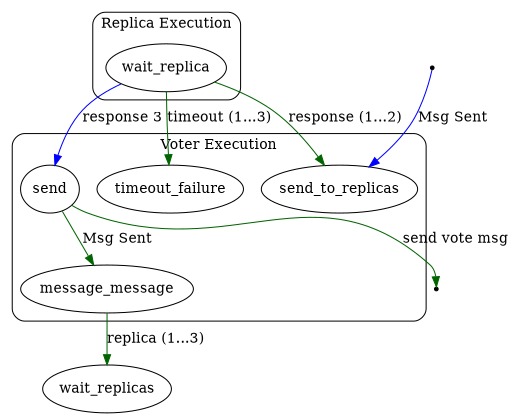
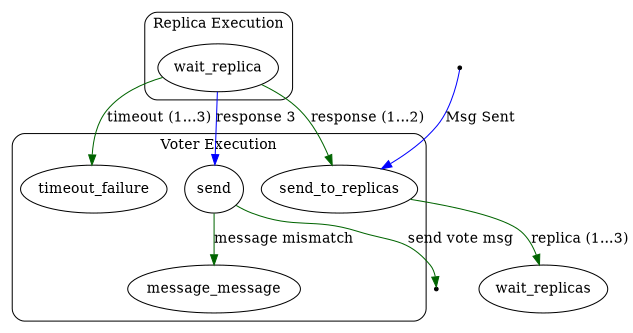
edge "send" -> "message_message": label "Msg Sent" -> "message mismatch"
edge "message_message" -> "wait_replicas": now "send_to_replicas" -> "wait_replicas"
